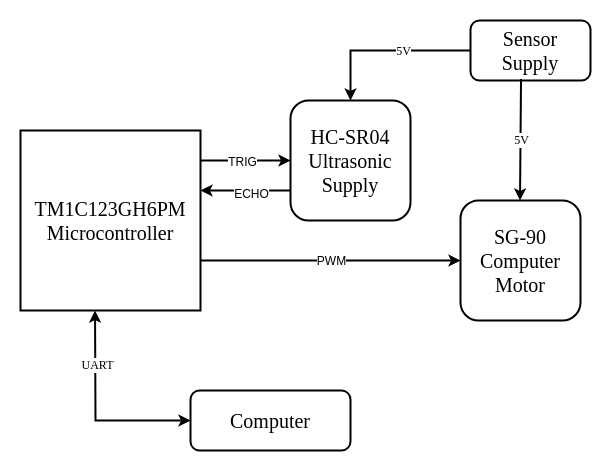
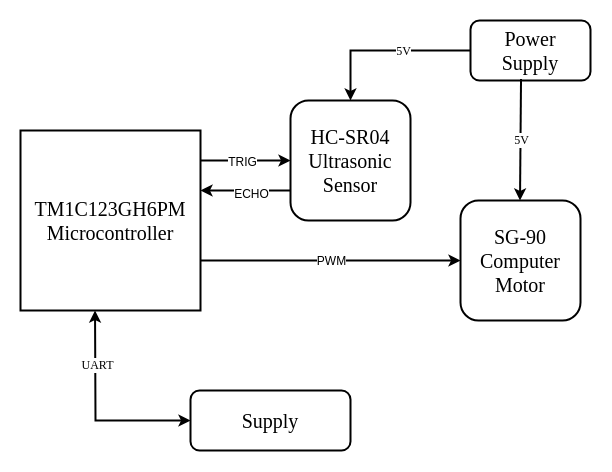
node "Sensor Supply": label "Sensor Supply" -> "Power Supply"
node "HC-SR04 Ultrasonic Supply": label "HC-SR04 Ultrasonic Supply" -> "HC-SR04 Ultrasonic Sensor"
node "Computer": label "Computer" -> "Supply"
